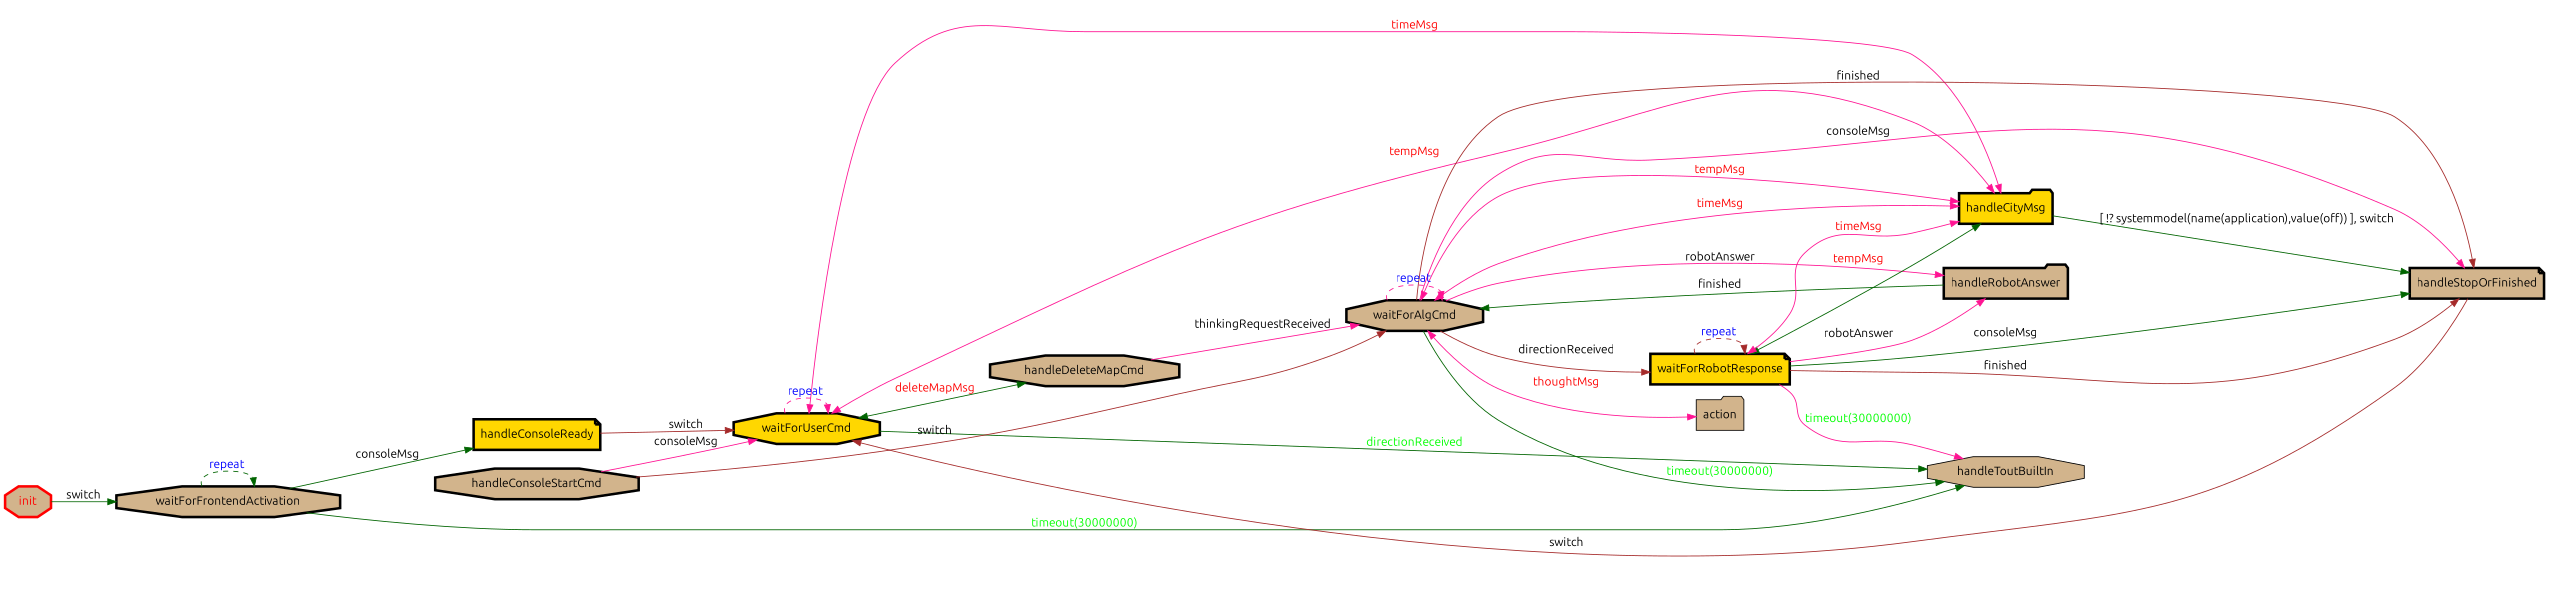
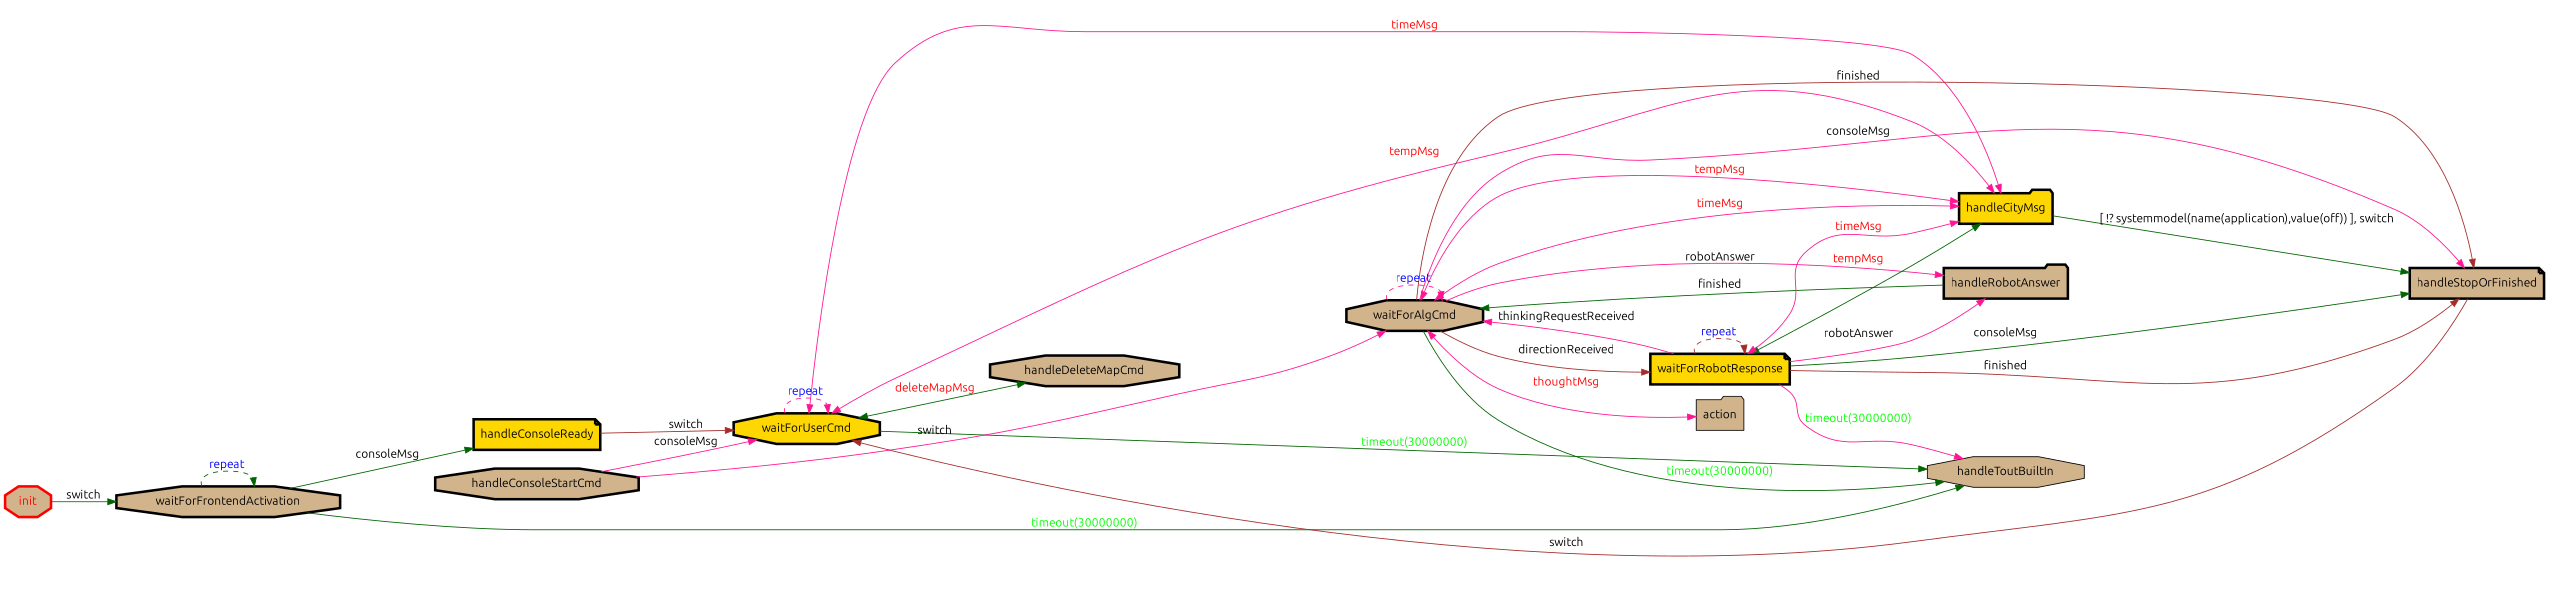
edge "handleDeleteMapCmd" -> "waitForAlgCmd": now "waitForRobotResponse" -> "waitForAlgCmd"
edge "handleConsoleStartCmd" -> "waitForAlgCmd": color brown -> deeppink
edge "waitForUserCmd" -> "handleToutBuiltIn": label "directionReceived" -> "timeout(30000000)"
